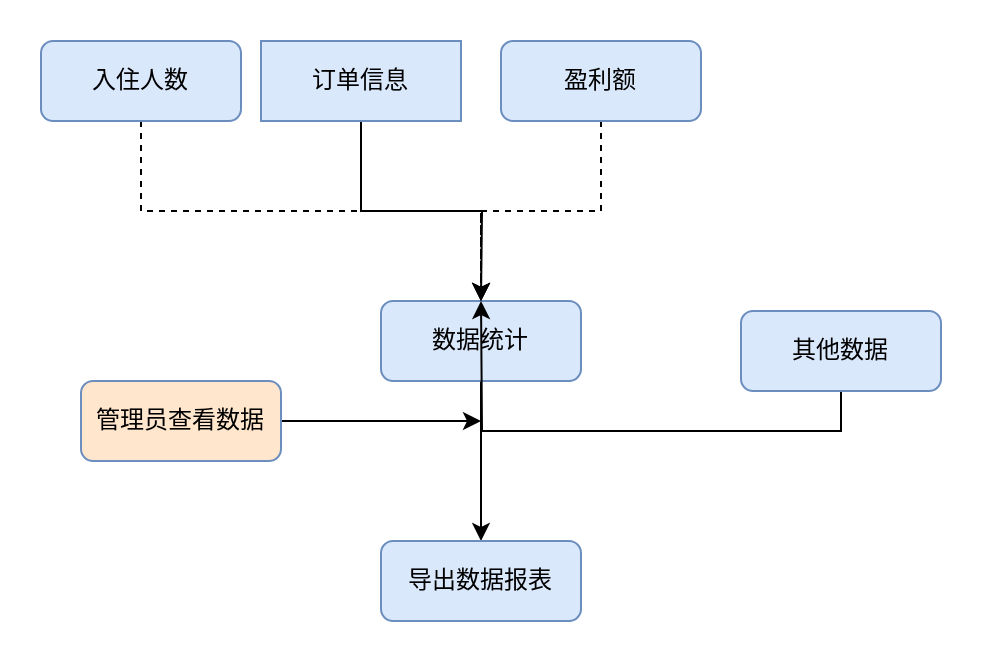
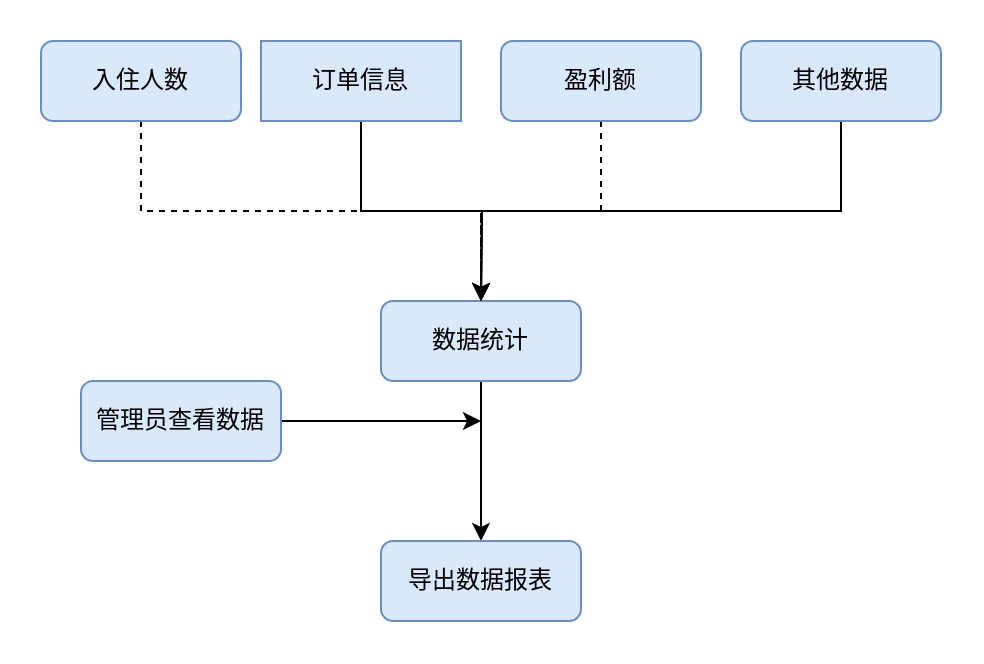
node "其他数据": moved (841, 351) -> (841, 81)
node "管理员查看数据": fillcolor #ffe6cc -> #dae8fc
